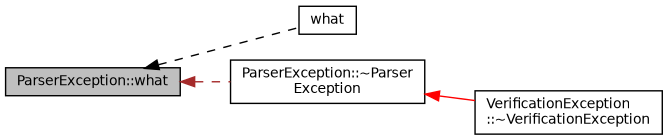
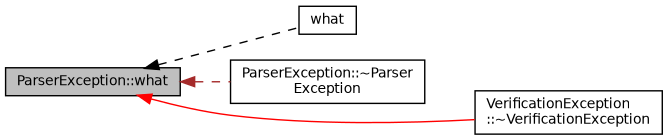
edge "VerificationException ::~VerificationException" -> "ParserException::~Parser Exception": now "VerificationException ::~VerificationException" -> "ParserException::what"
